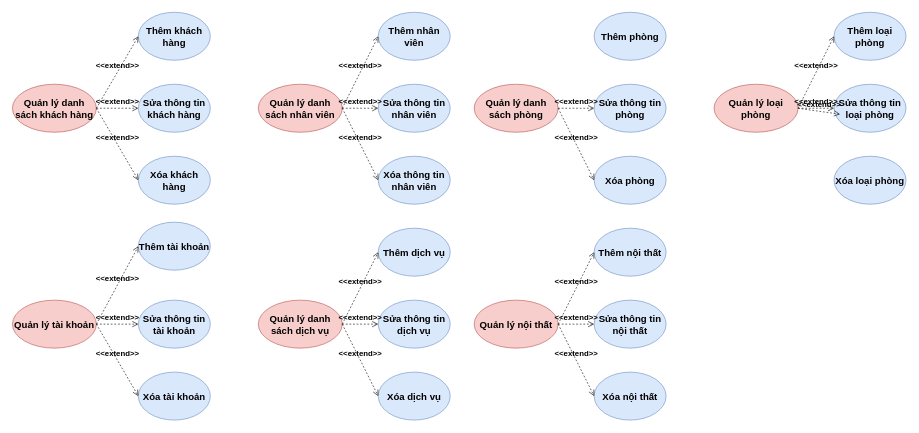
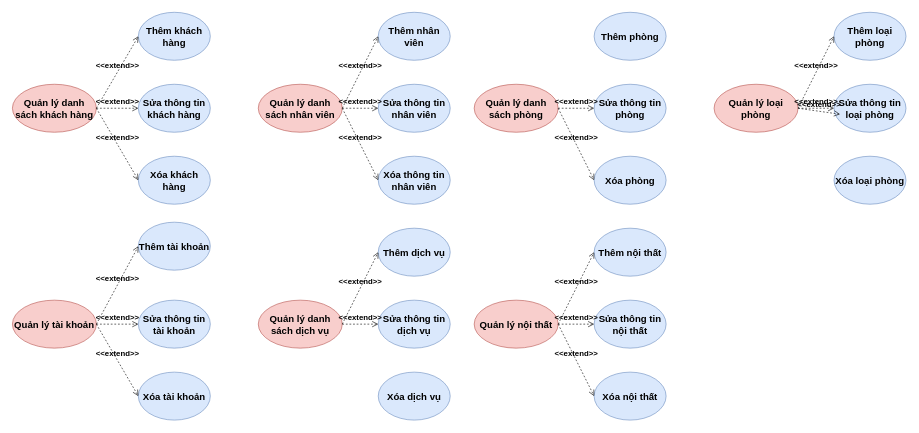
edge "Quản lý danh sách dịch vụ" -> "Xóa dịch vụ": removed, label "<<extend>>"
